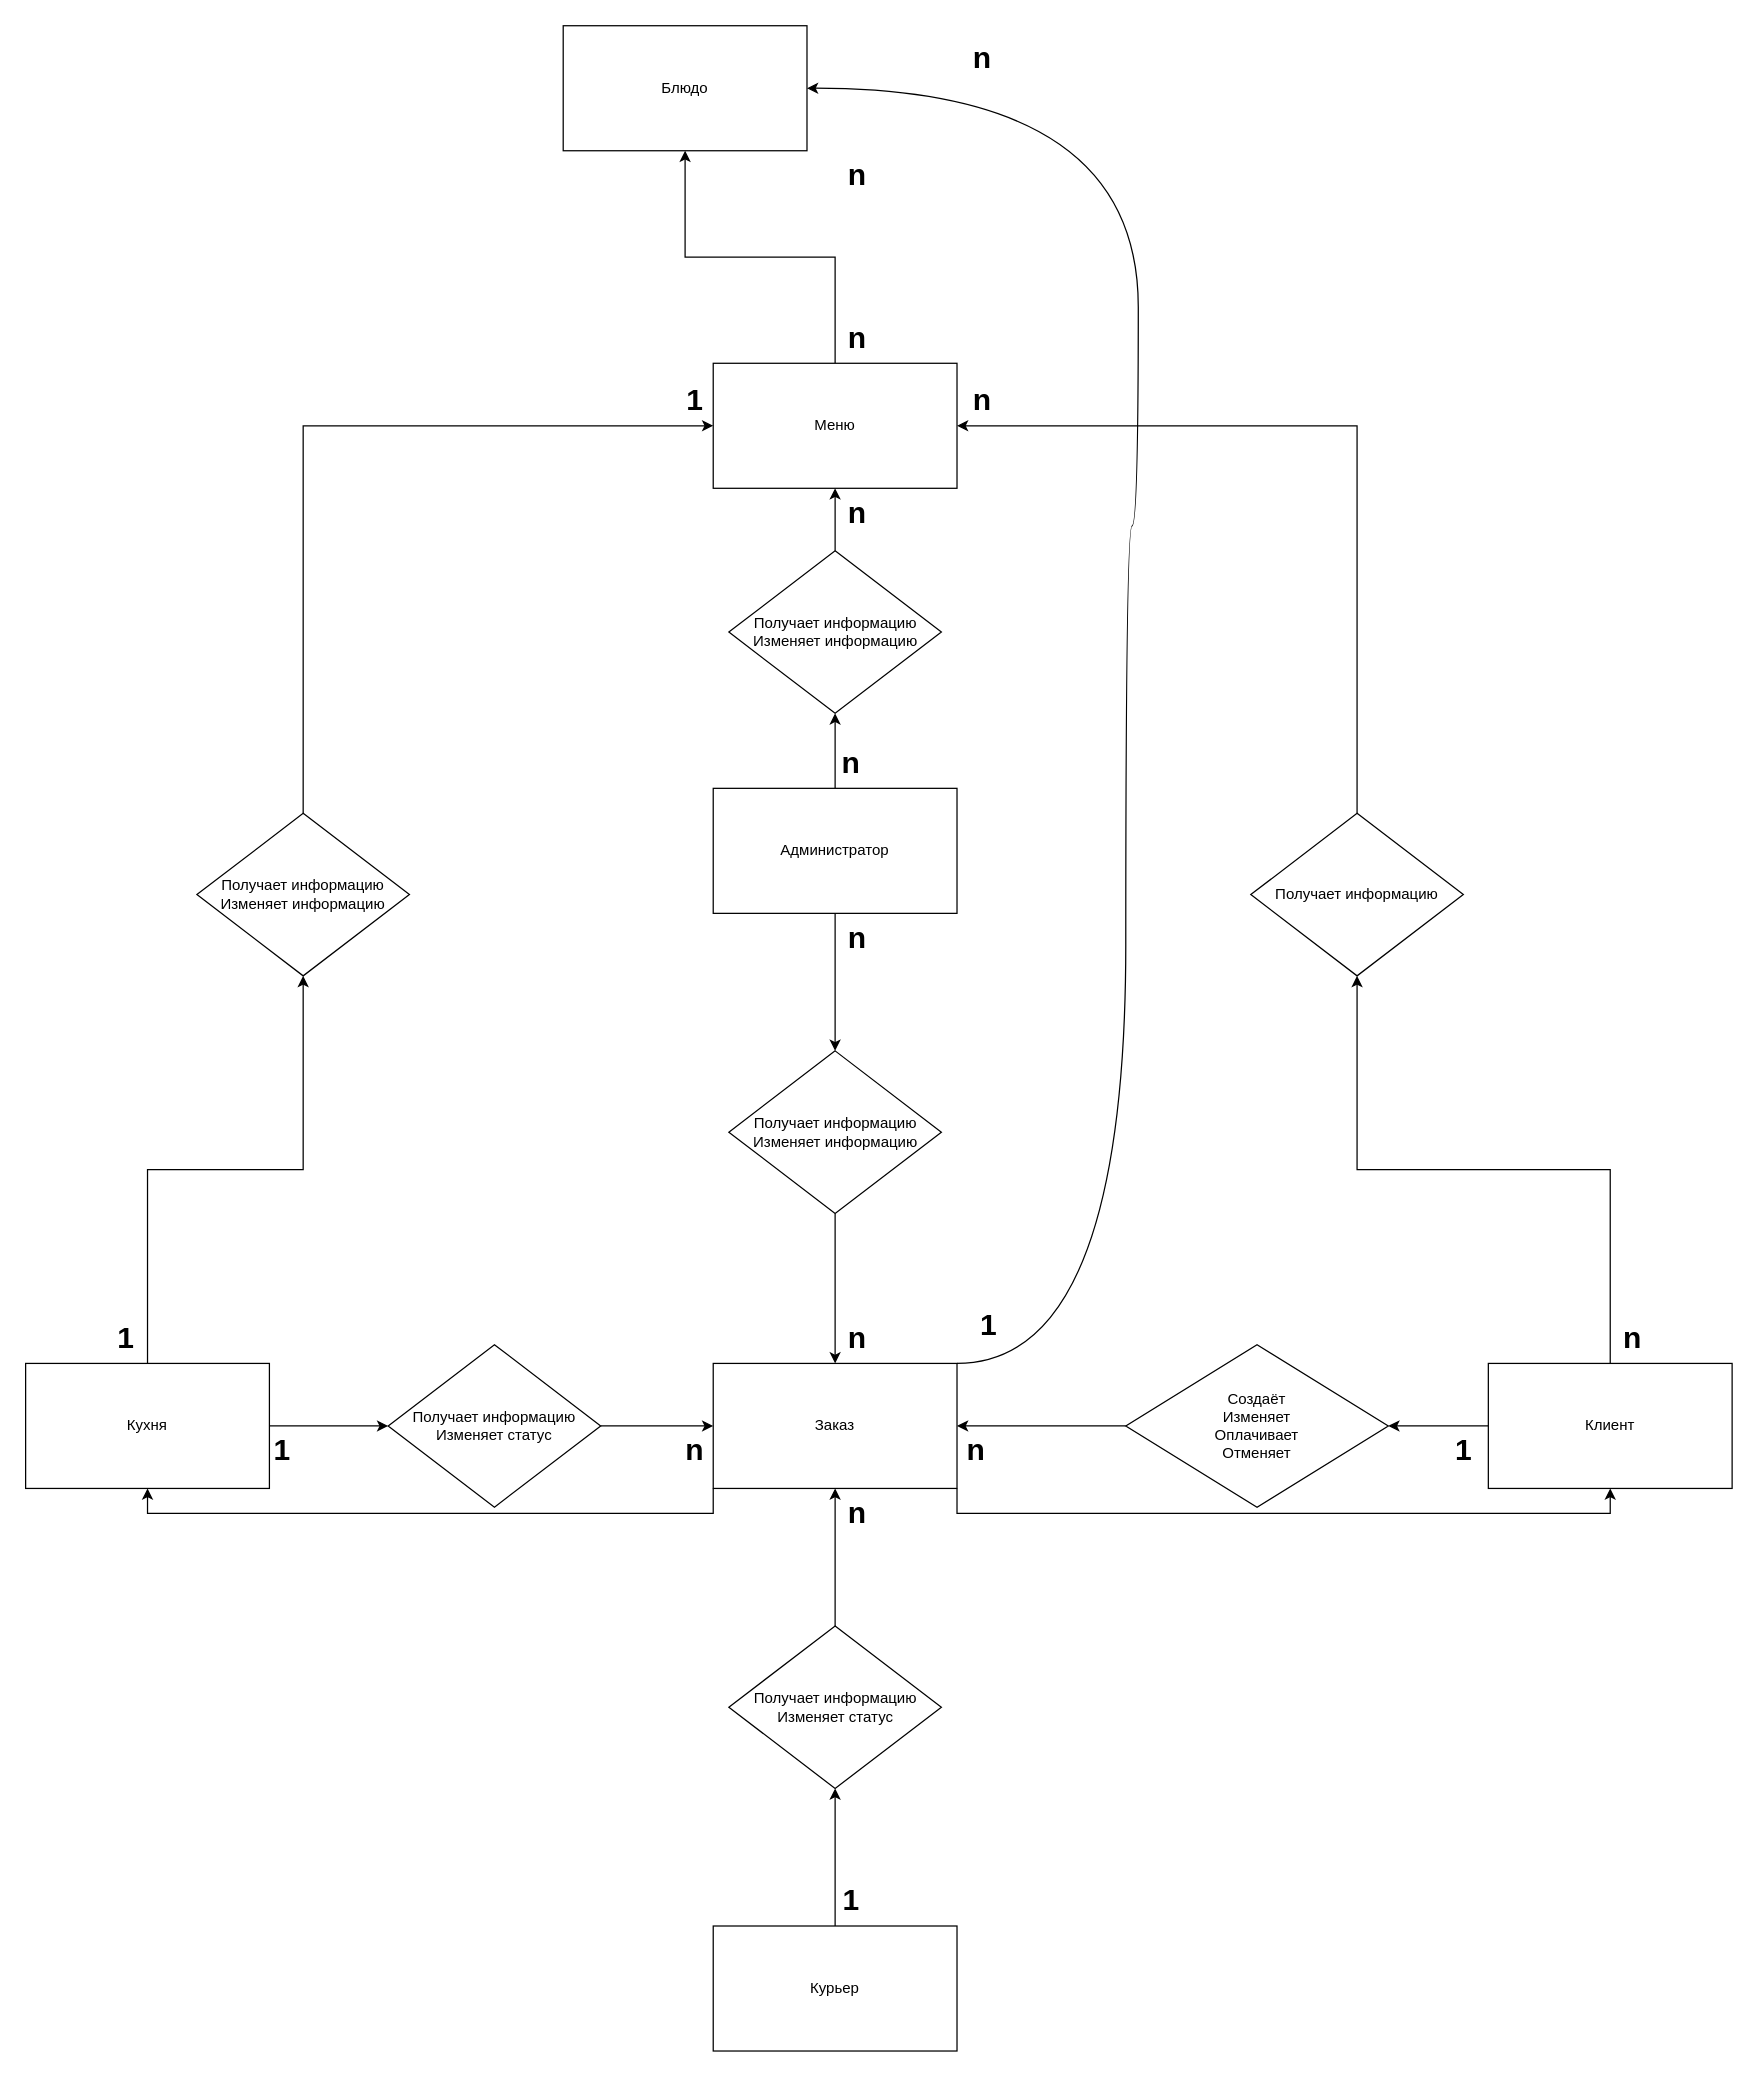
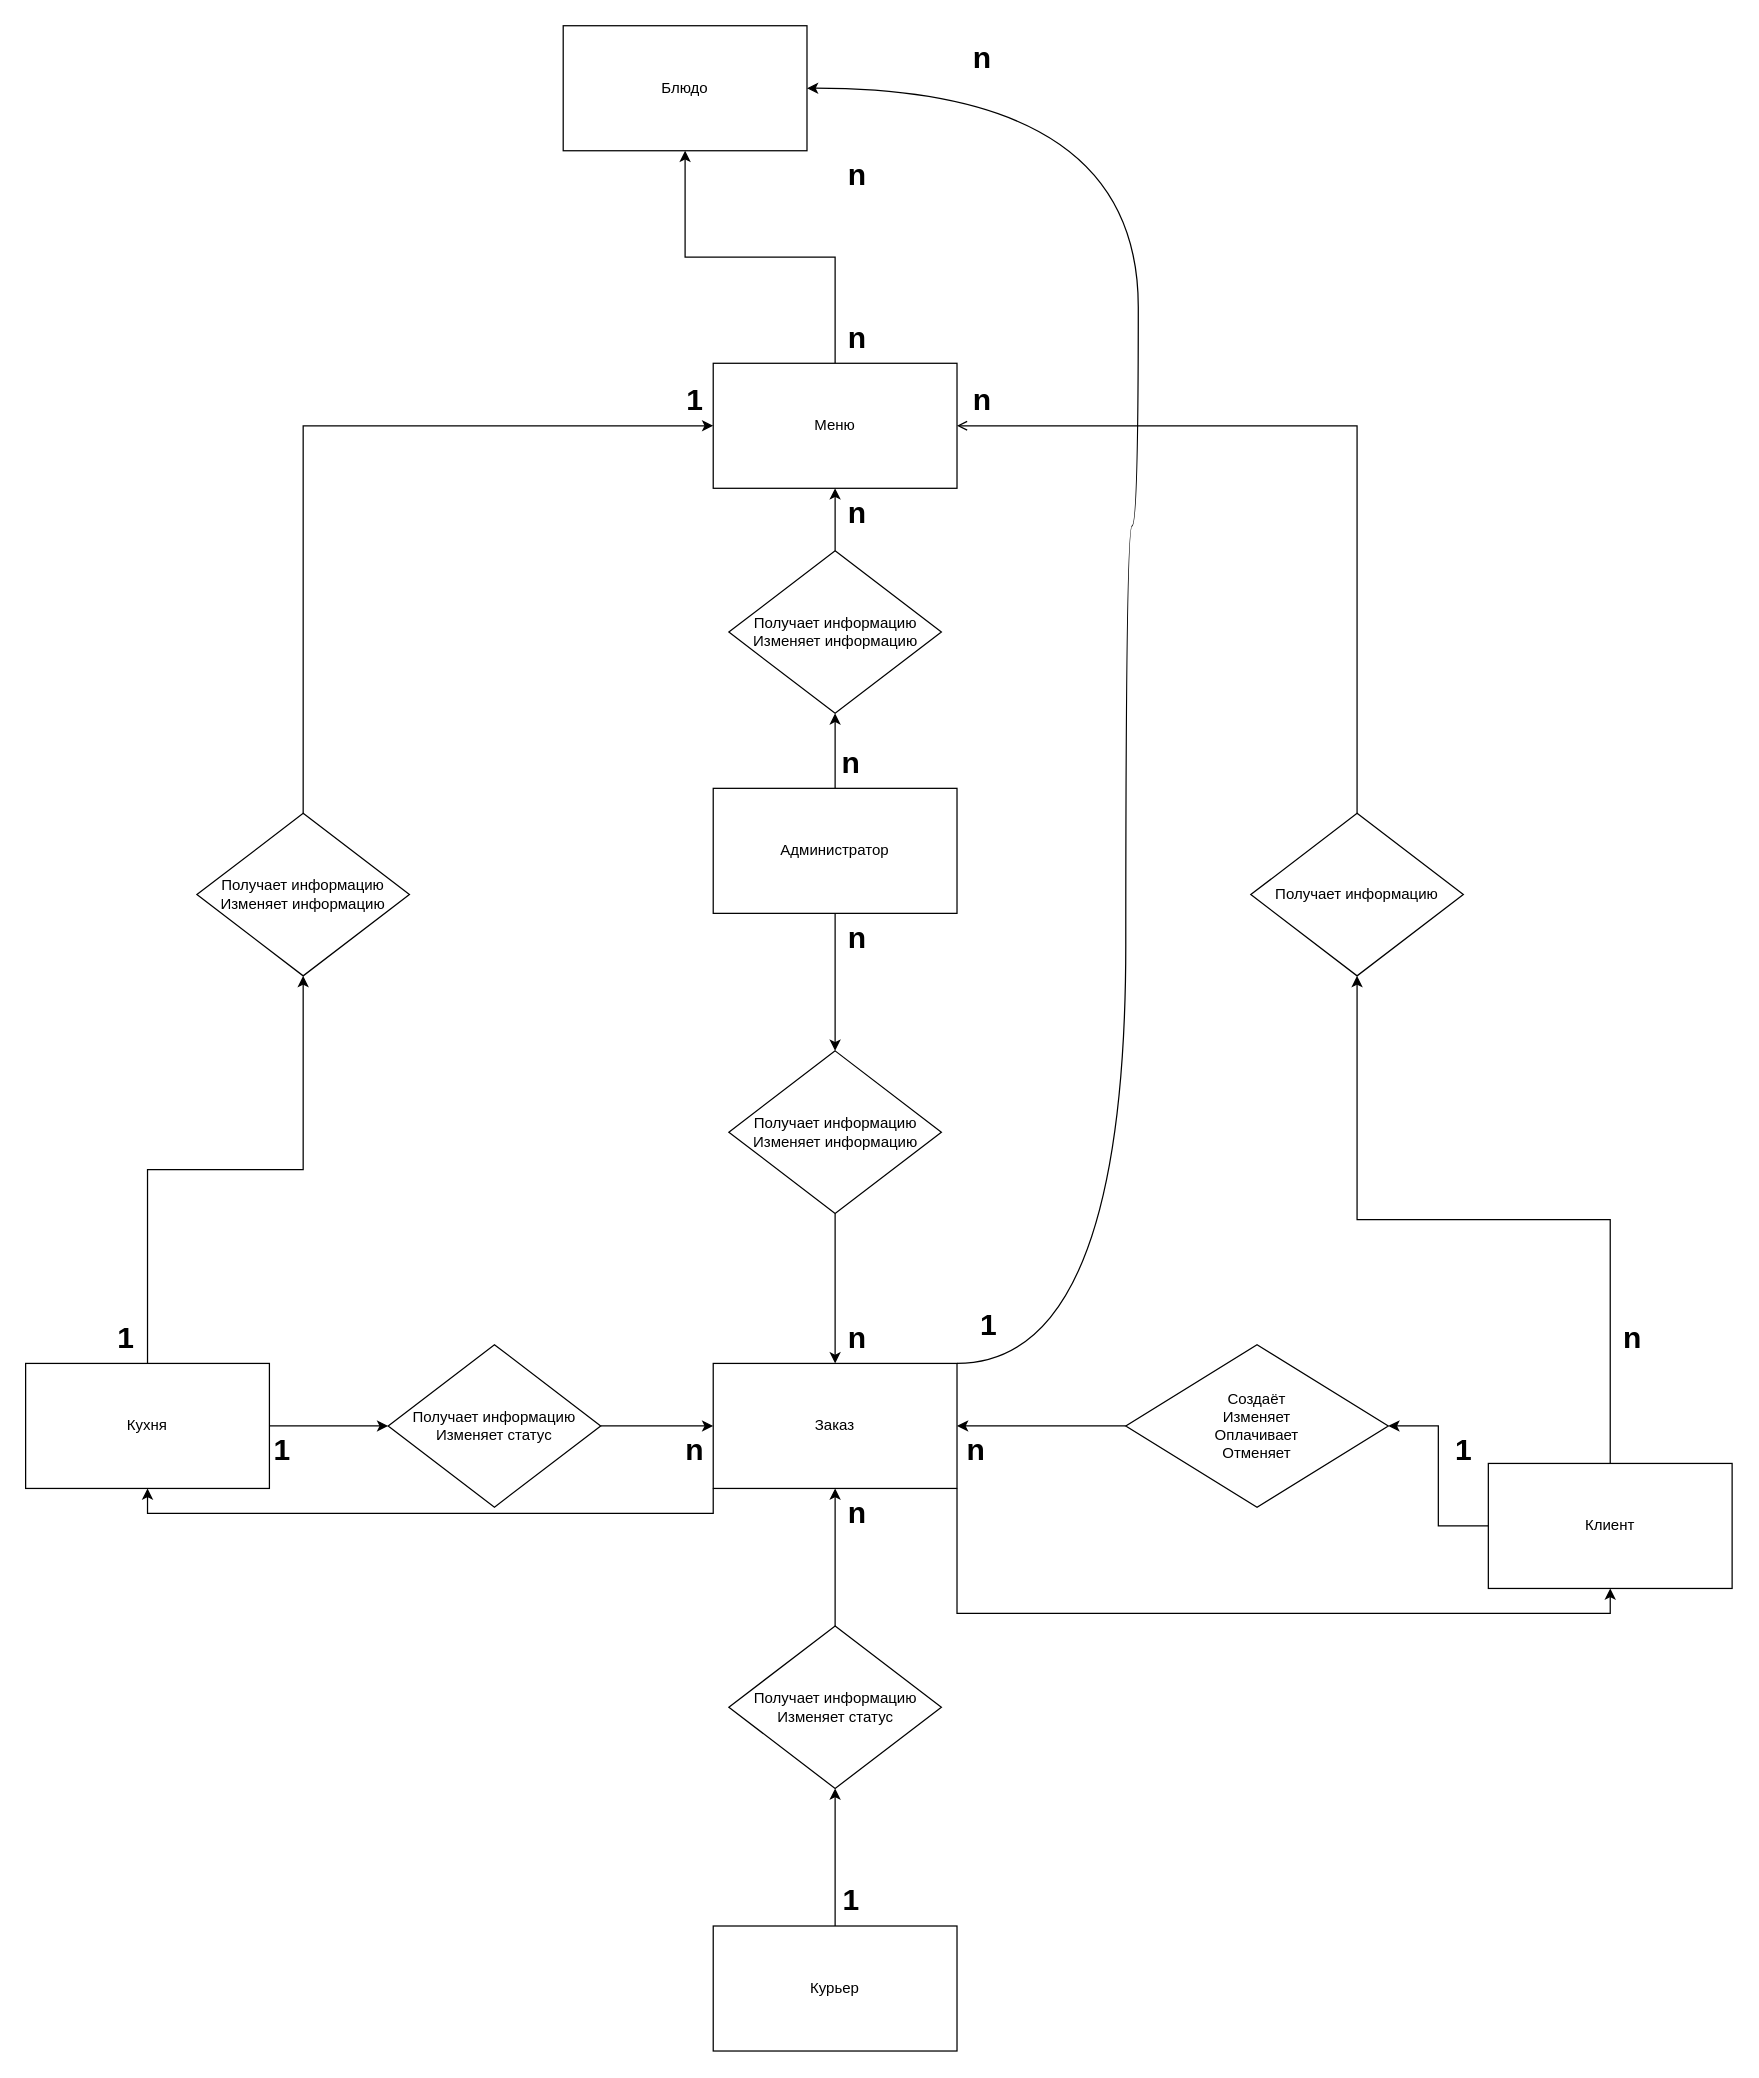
edge "Получает информацию" -> "Меню": arrowhead classic -> open
node "Клиент": moved (1610, 1426) -> (1610, 1526)
